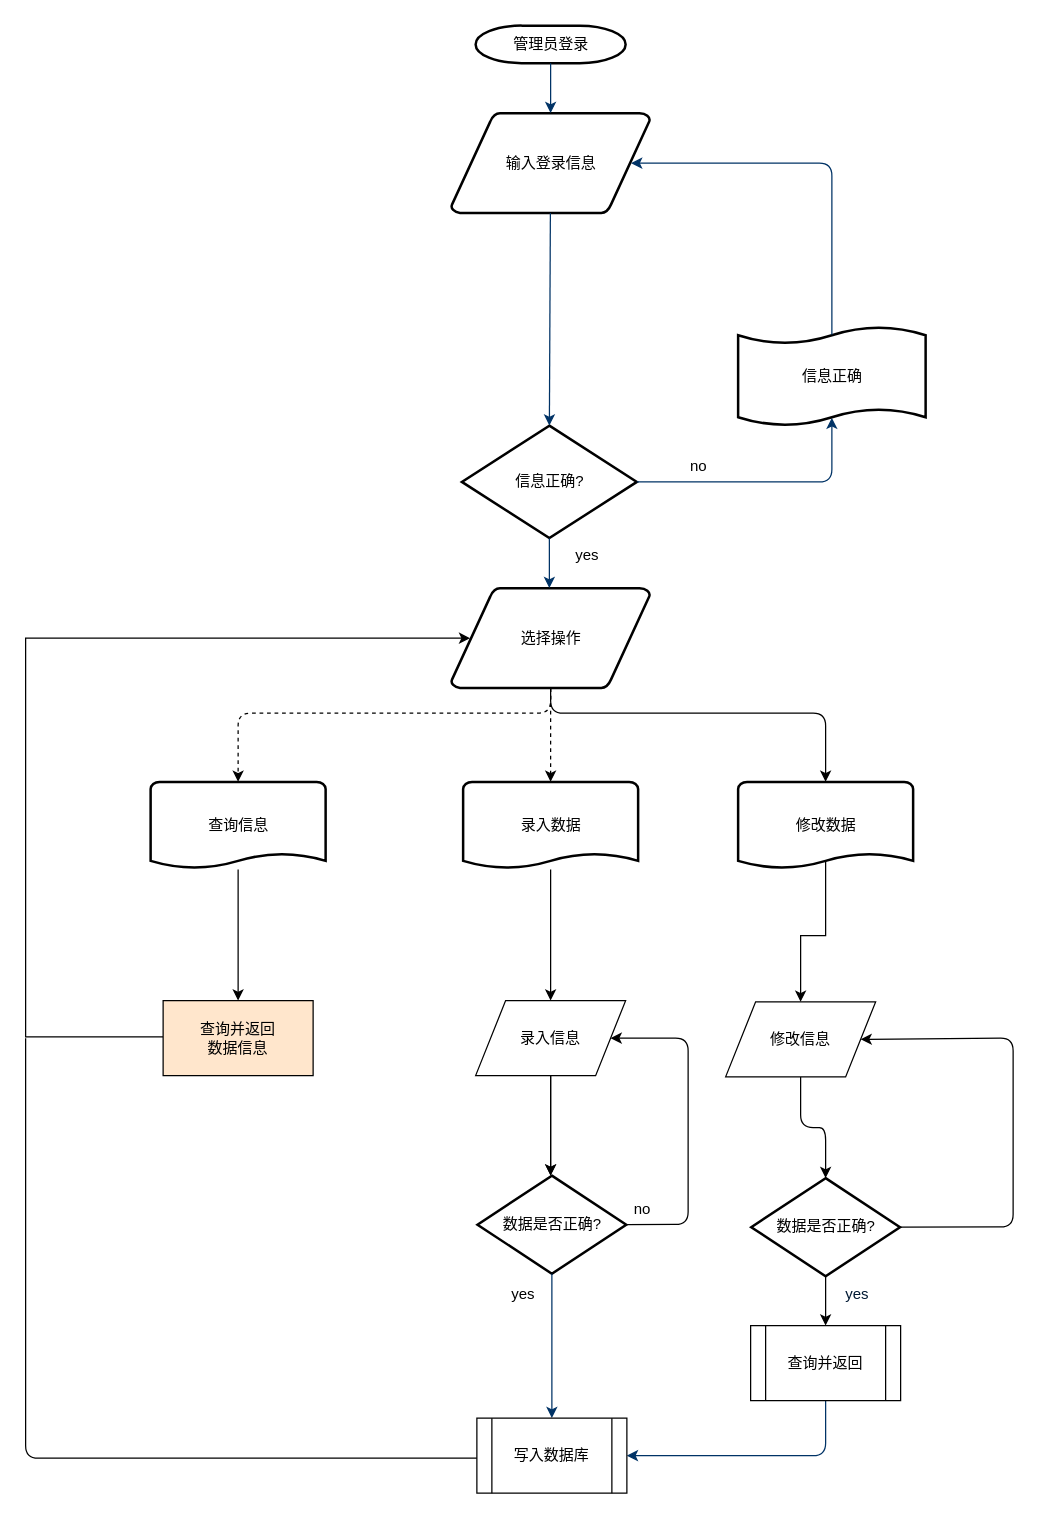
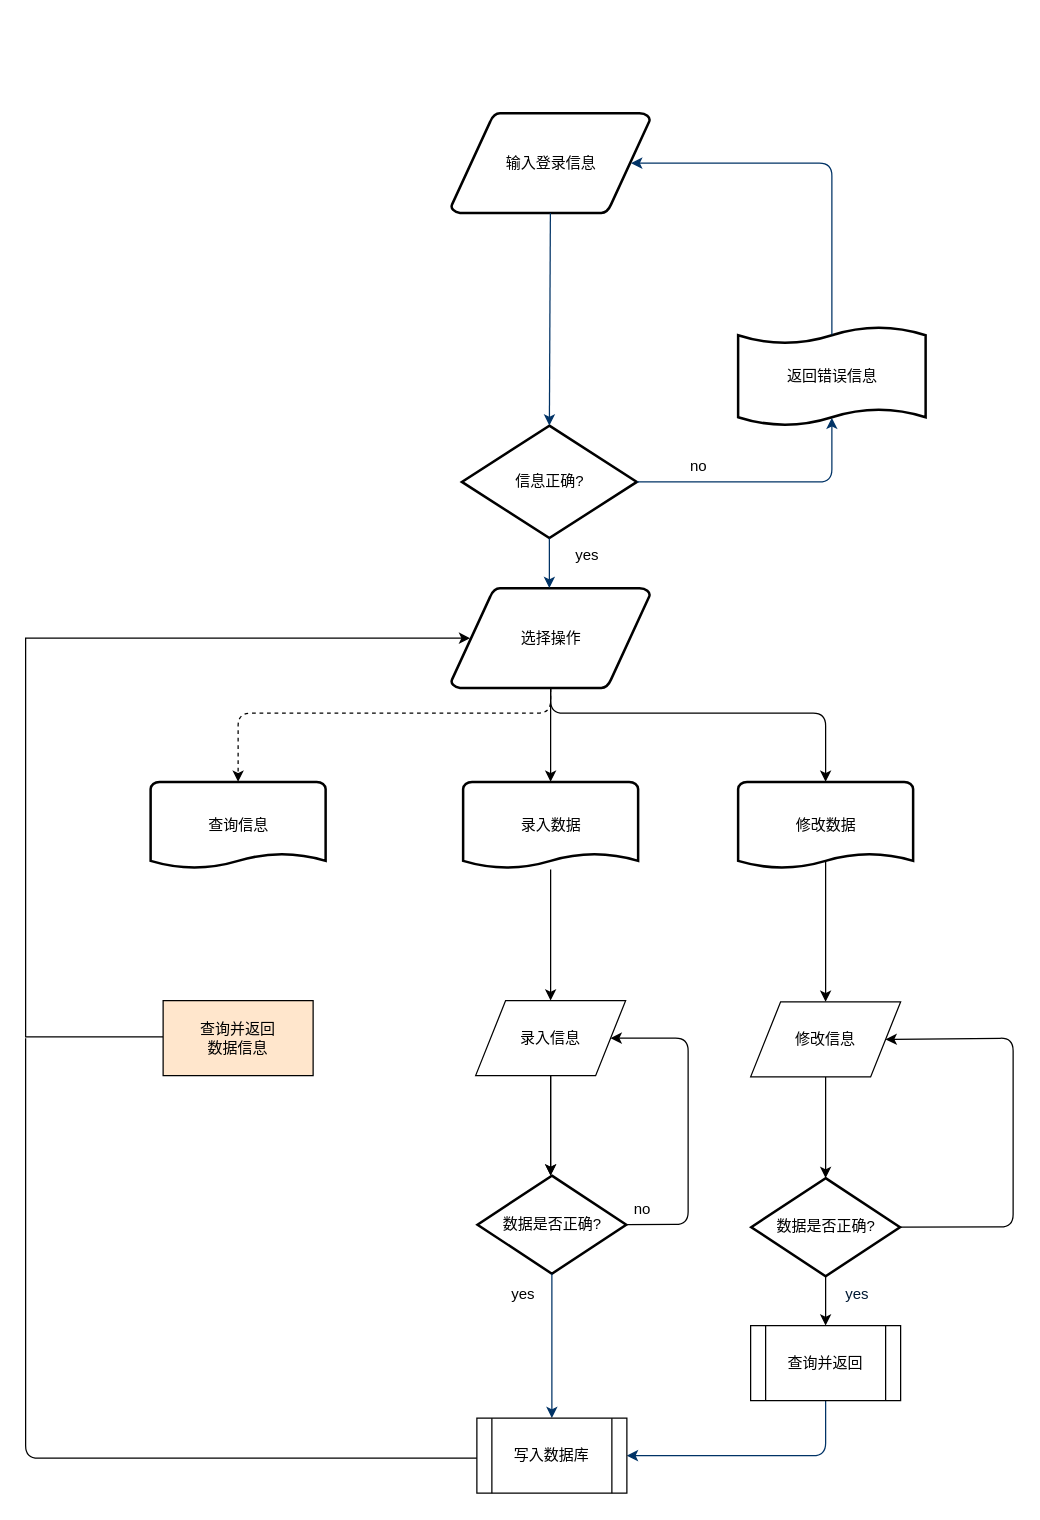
node "管理员登录": removed
edge "管理员登录" -> "输入登录信息": removed
node "信息正确": label "信息正确" -> "返回错误信息"
edge "选择操作" -> "录入数据": style dashed -> solid
edge "查询信息" -> "查询并返回 数据信息": removed
node "修改信息": moved (801, 1039) -> (826, 1039)
